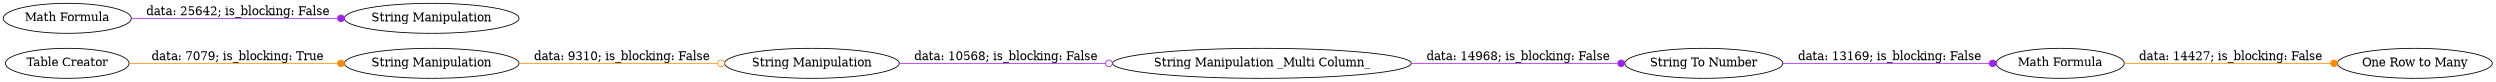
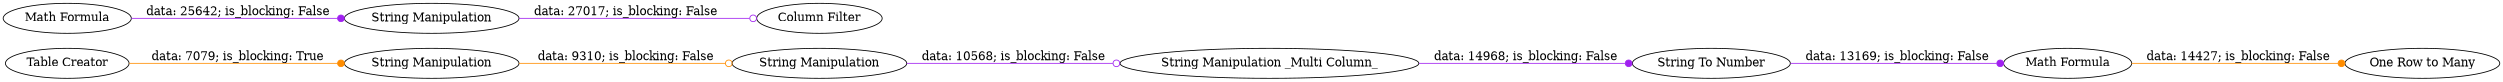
node "Column Filter": added
